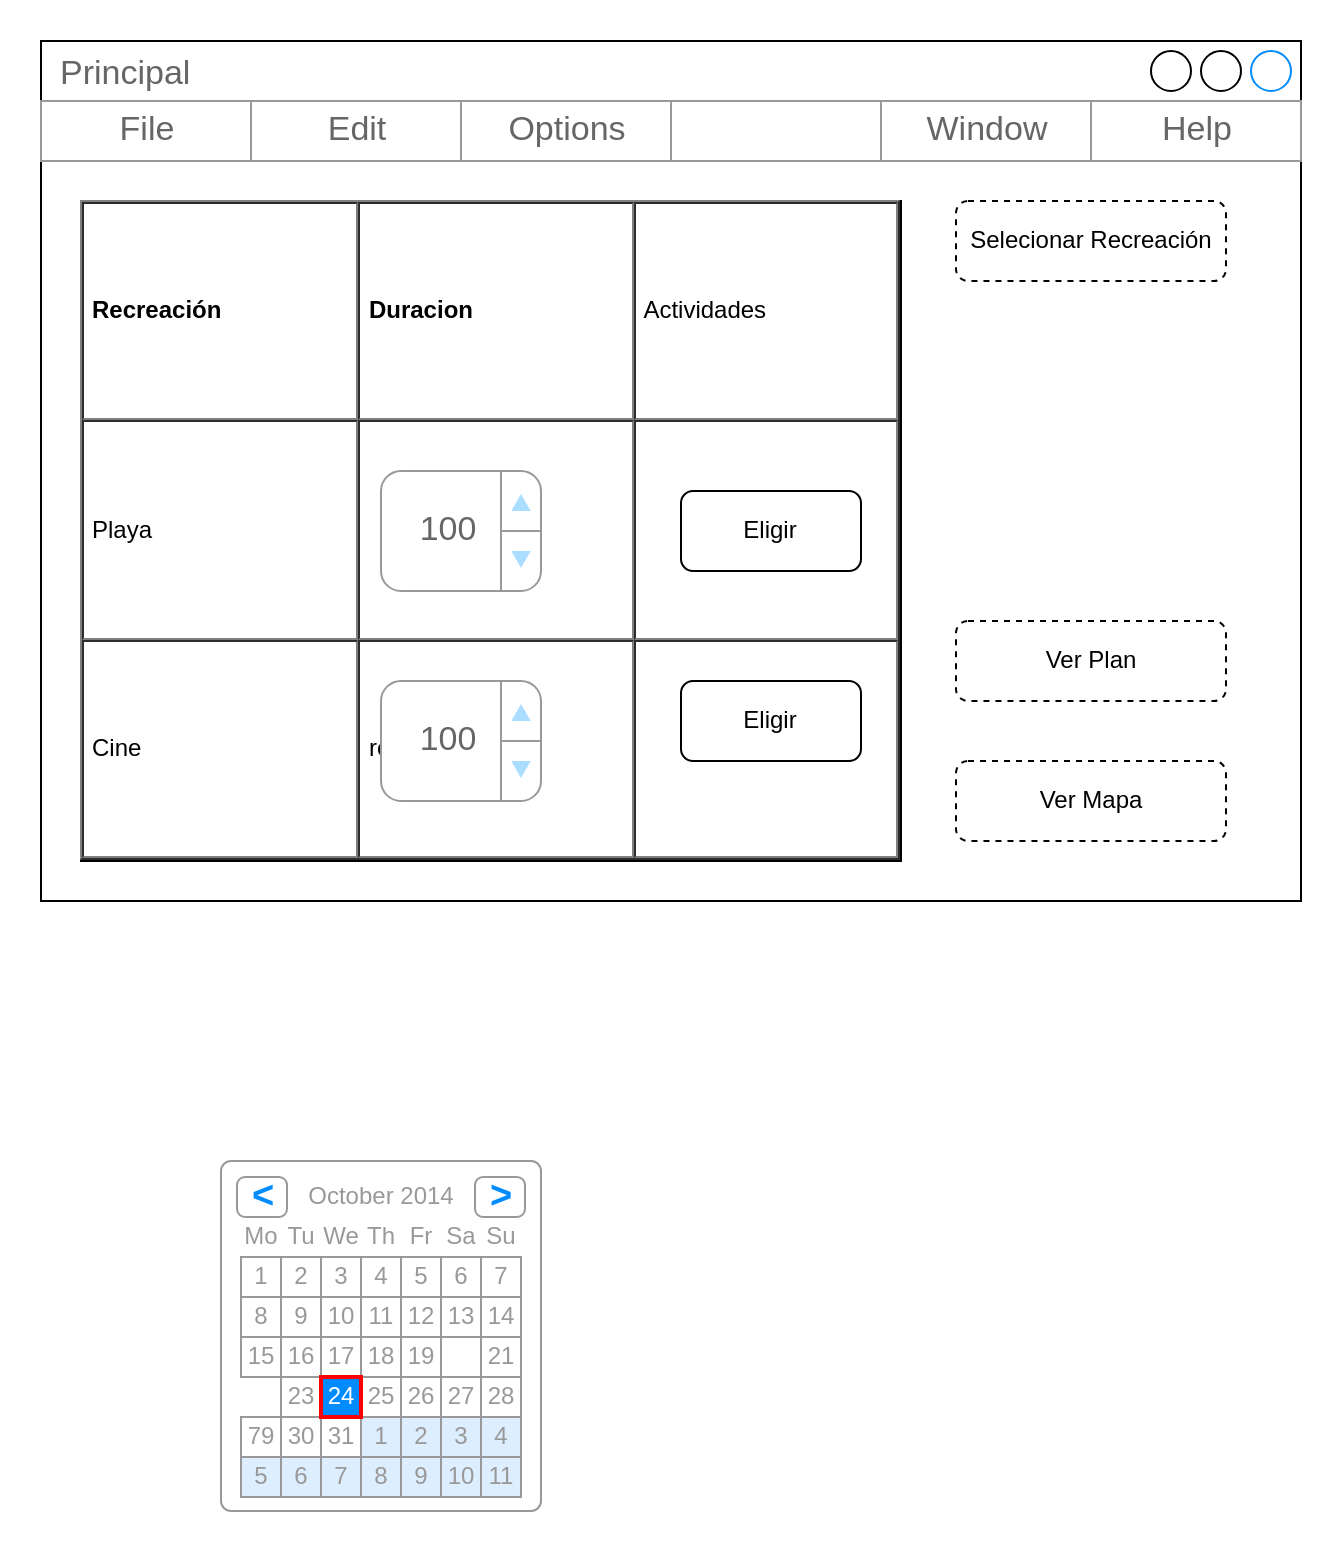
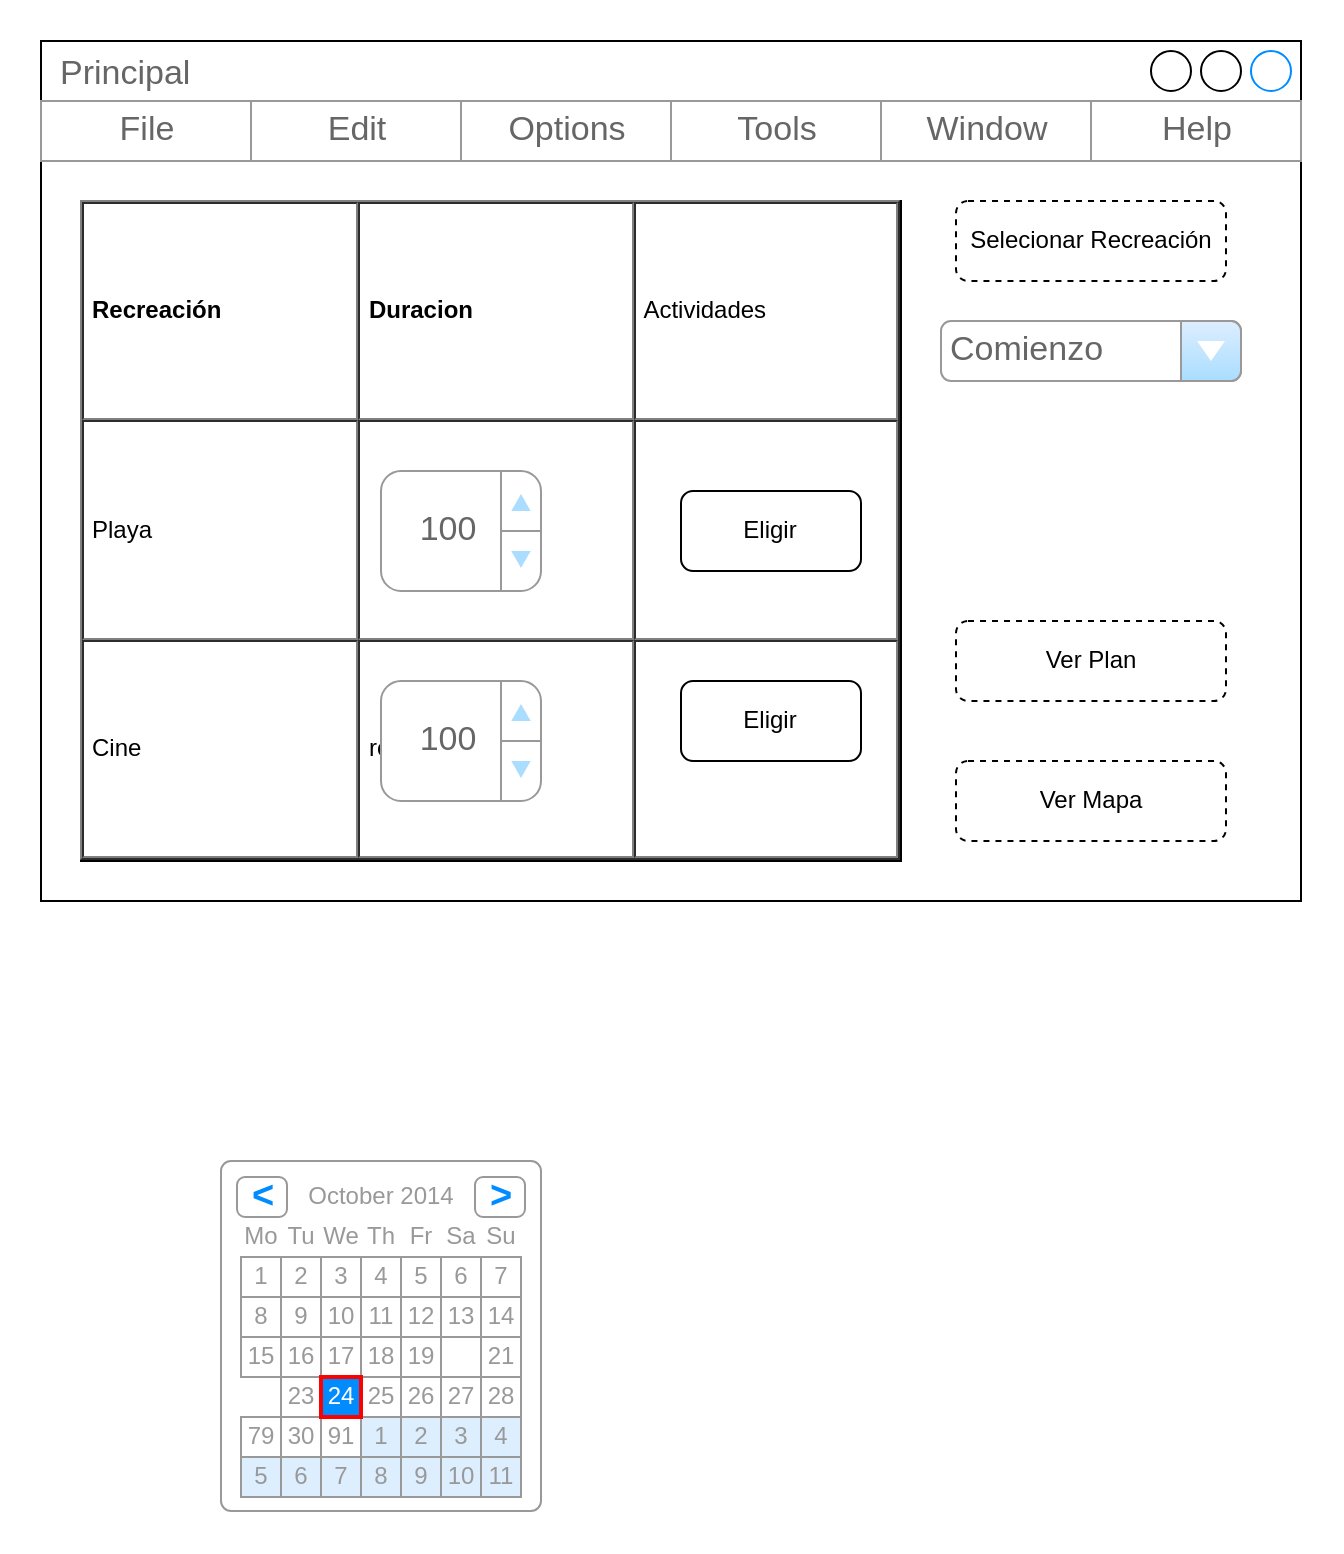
node "Tools": added
node "Comienzo": added
node "31": label "31" -> "91"
